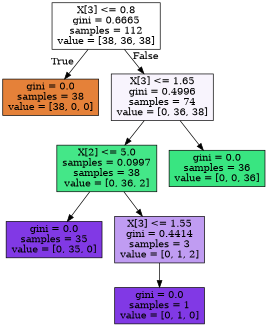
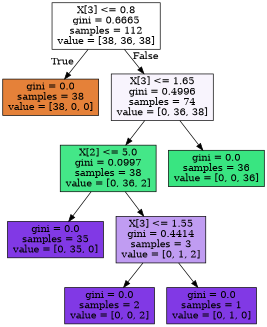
node "X[2] <= 5.0 samples = 0.0997 samples = 38 value = [0, 36, 2]": label "X[2] <= 5.0 samples = 0.0997 samples = 38 value = [0, 36, 2]" -> "X[2] <= 5.0 gini = 0.0997 samples = 38 value = [0, 36, 2]"
node "gini = 0.0 samples = 2 value = [0, 0, 2]": added
